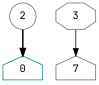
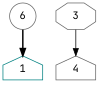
node "2": label "2" -> "6"
node "0": label "0" -> "1"
node "7": label "7" -> "4"
